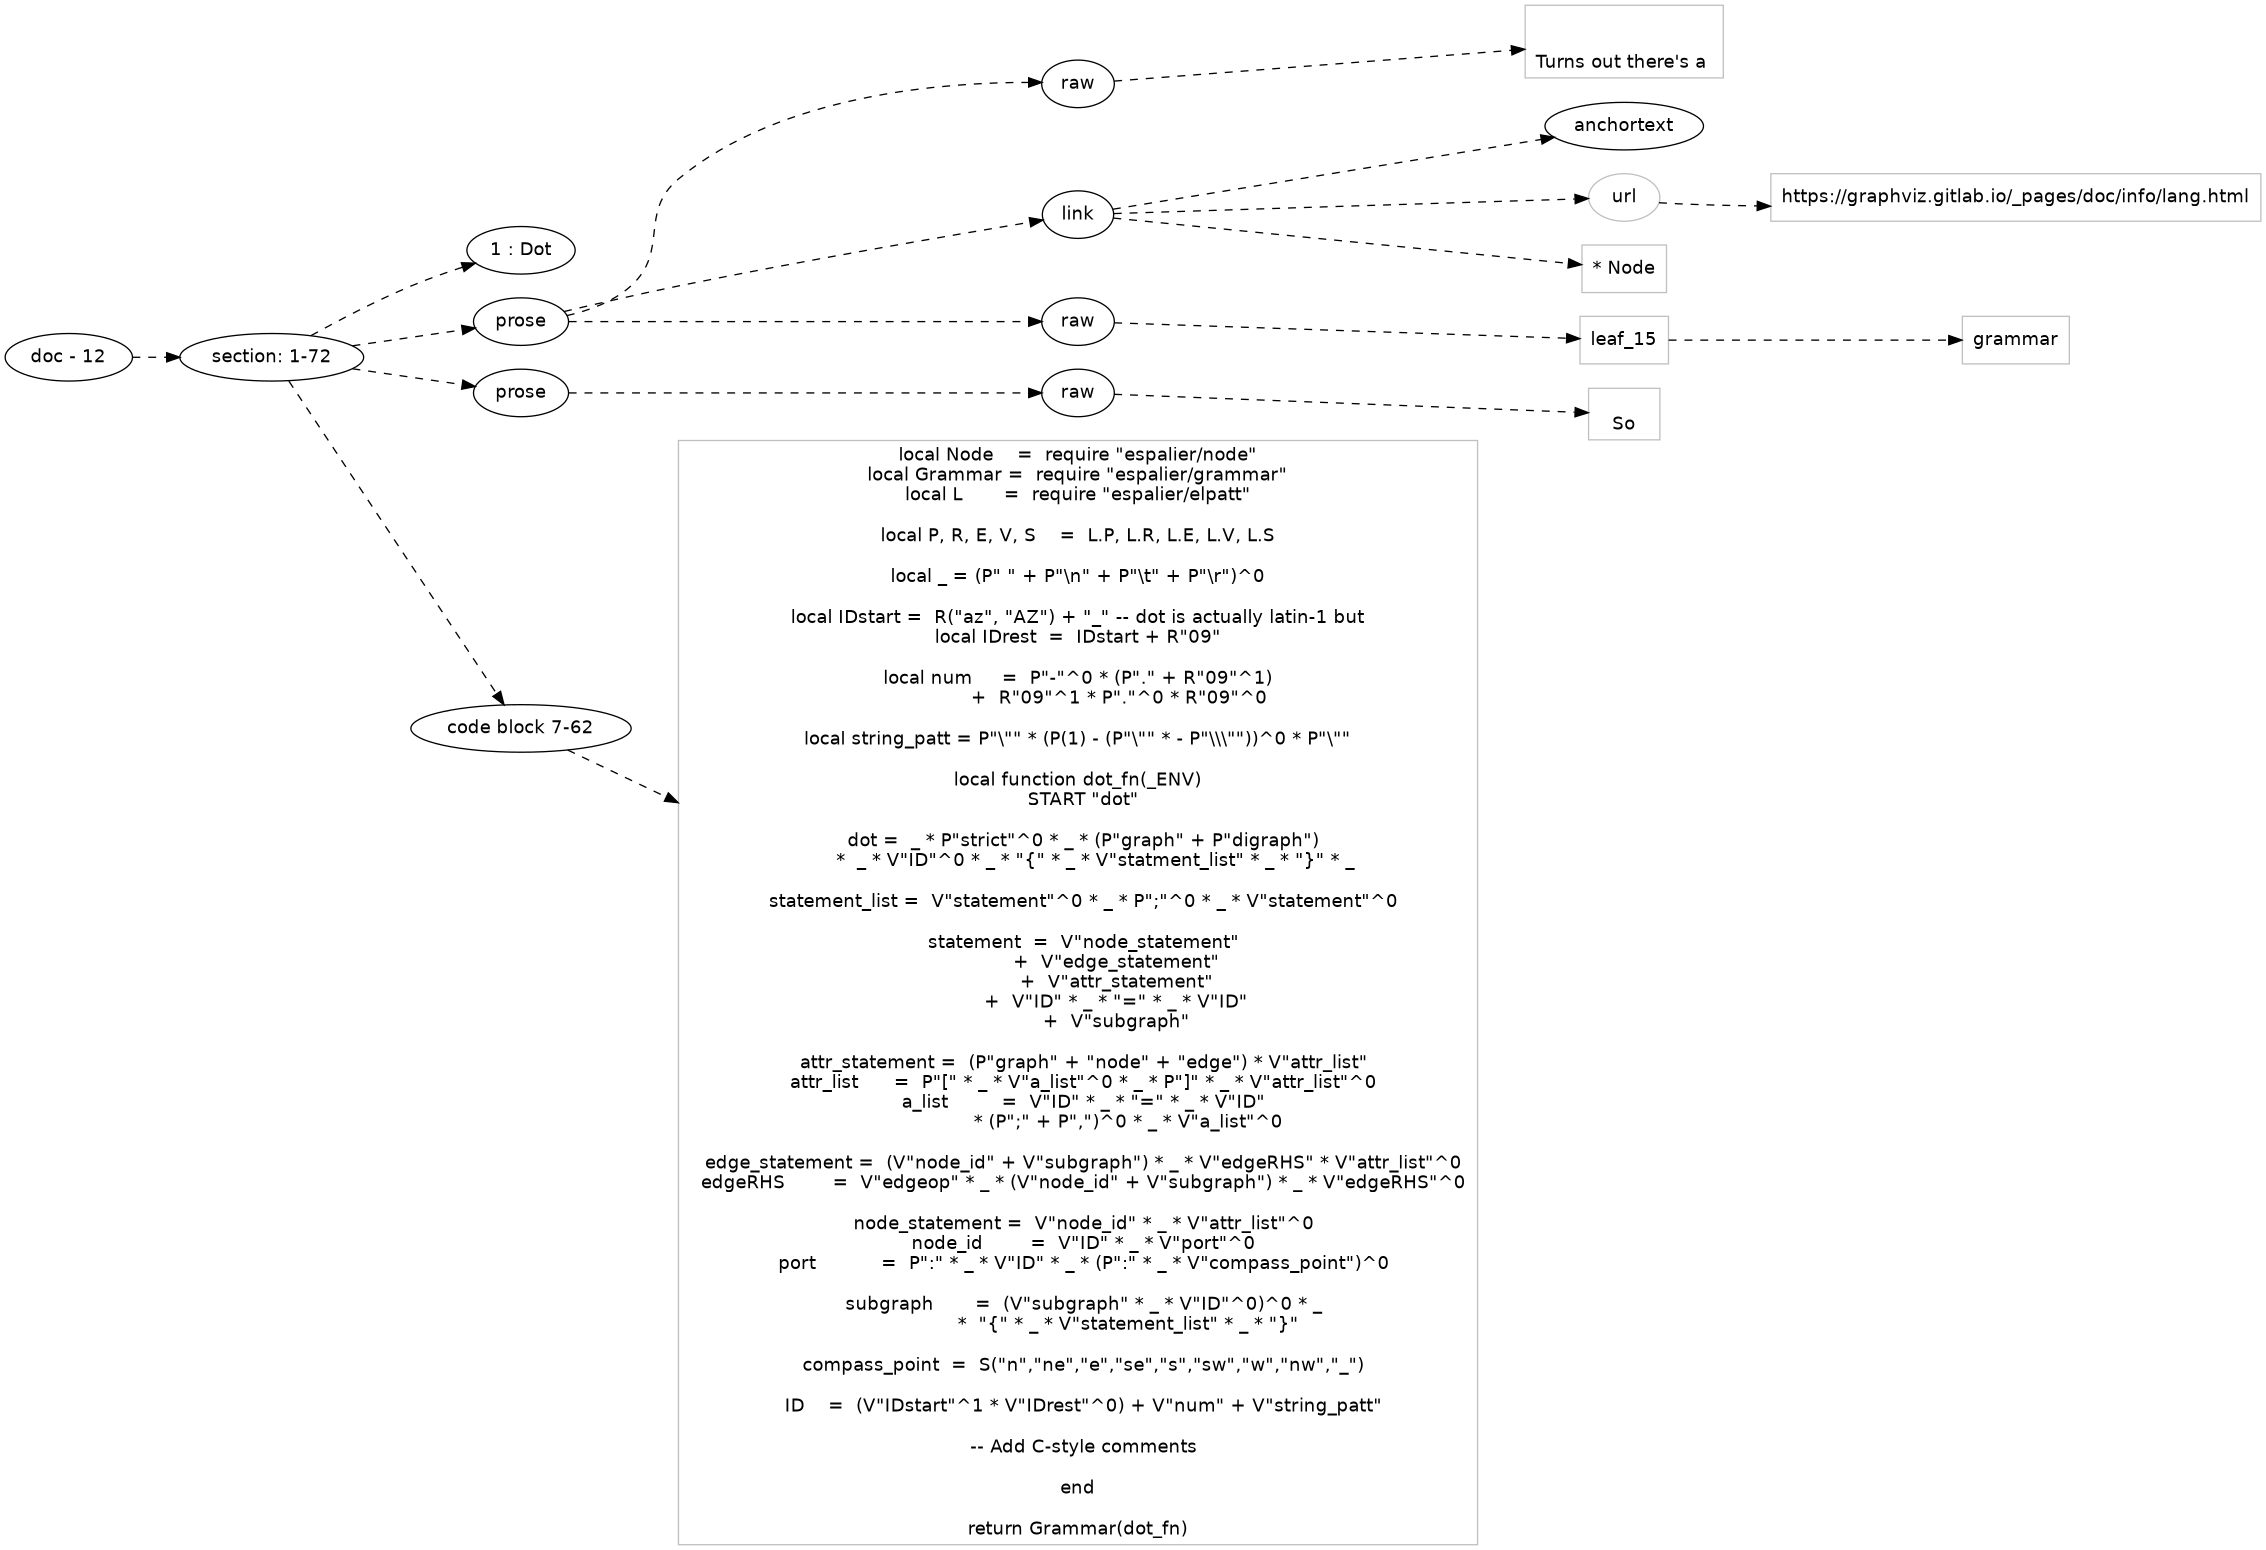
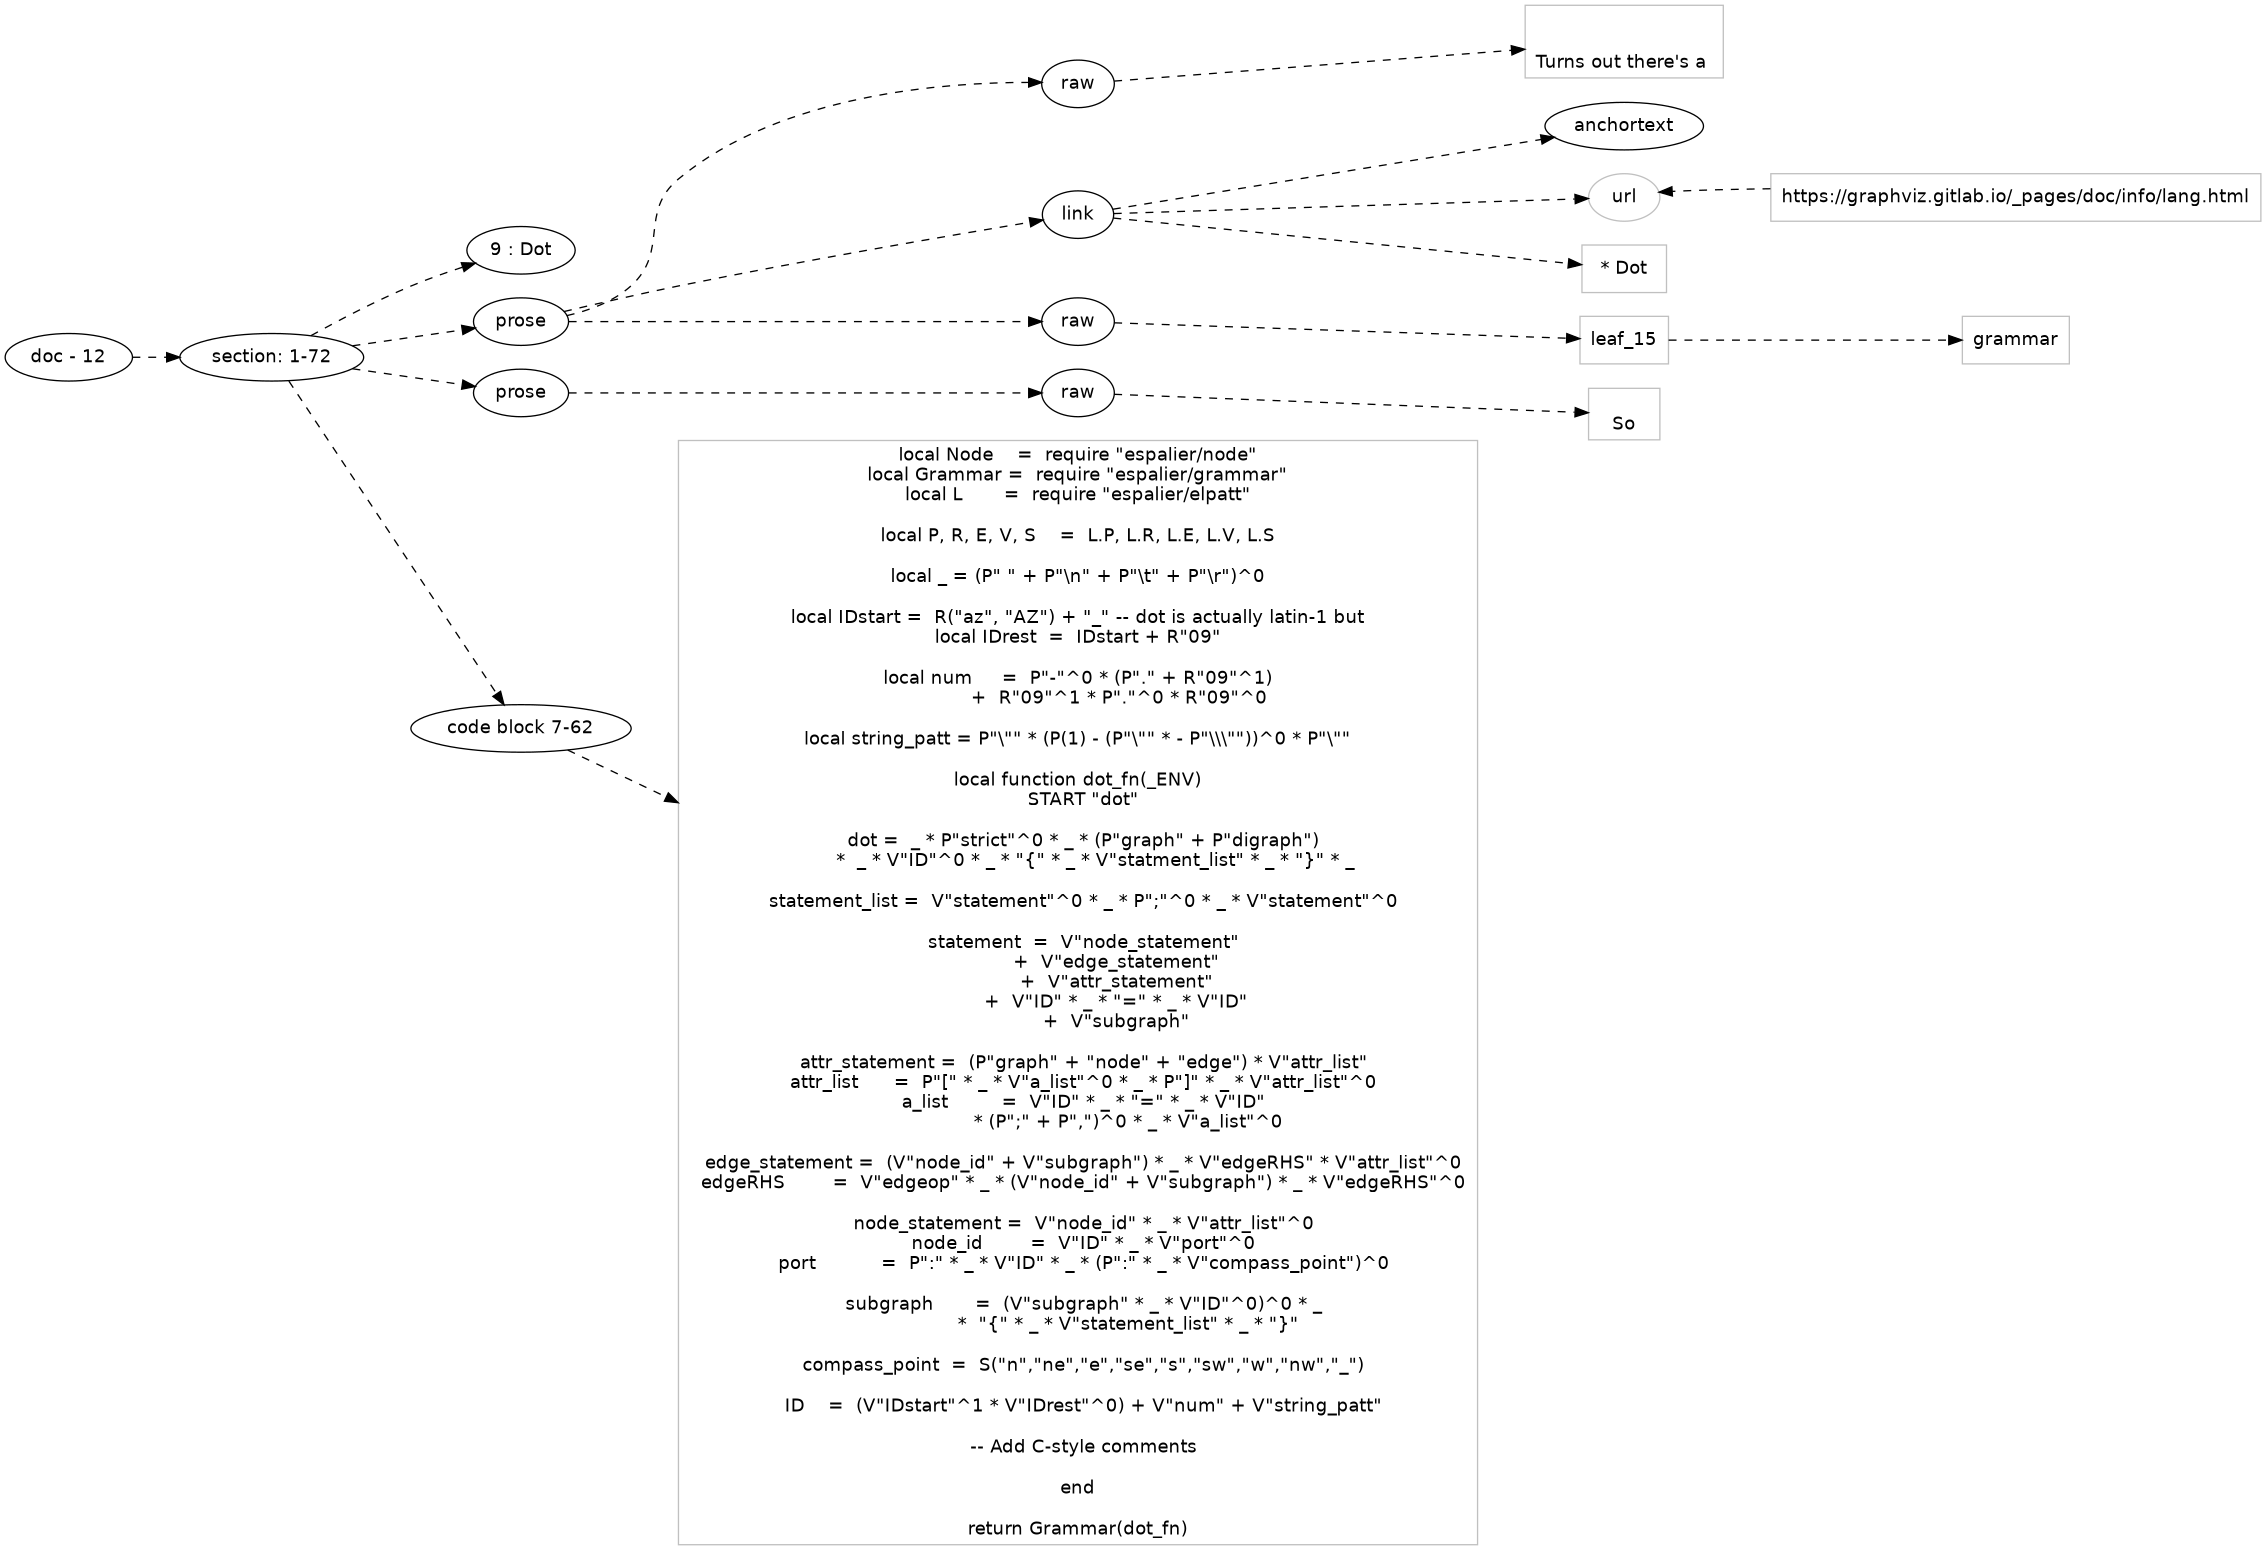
edge "url" -> "https://graphviz.gitlab.io/_pages/doc/info/lang.html": reversed
node "1 : Dot": label "1 : Dot" -> "9 : Dot"
node "* Node": label "* Node" -> "* Dot"
